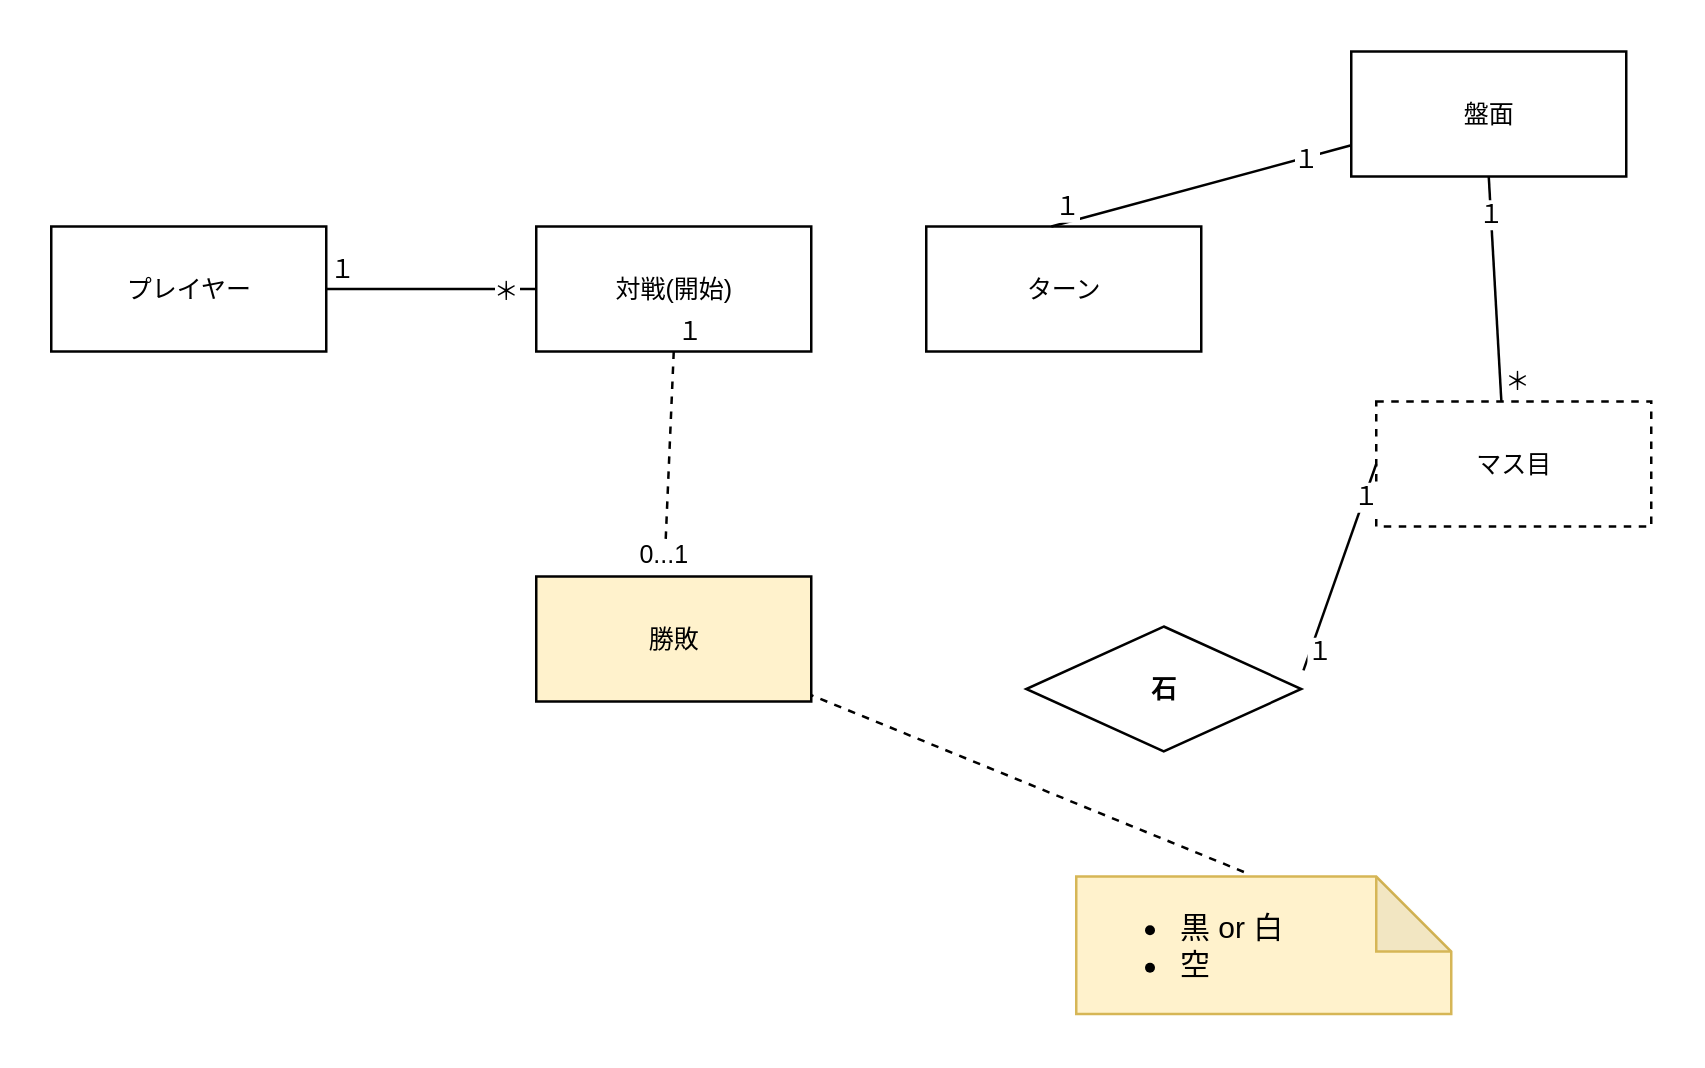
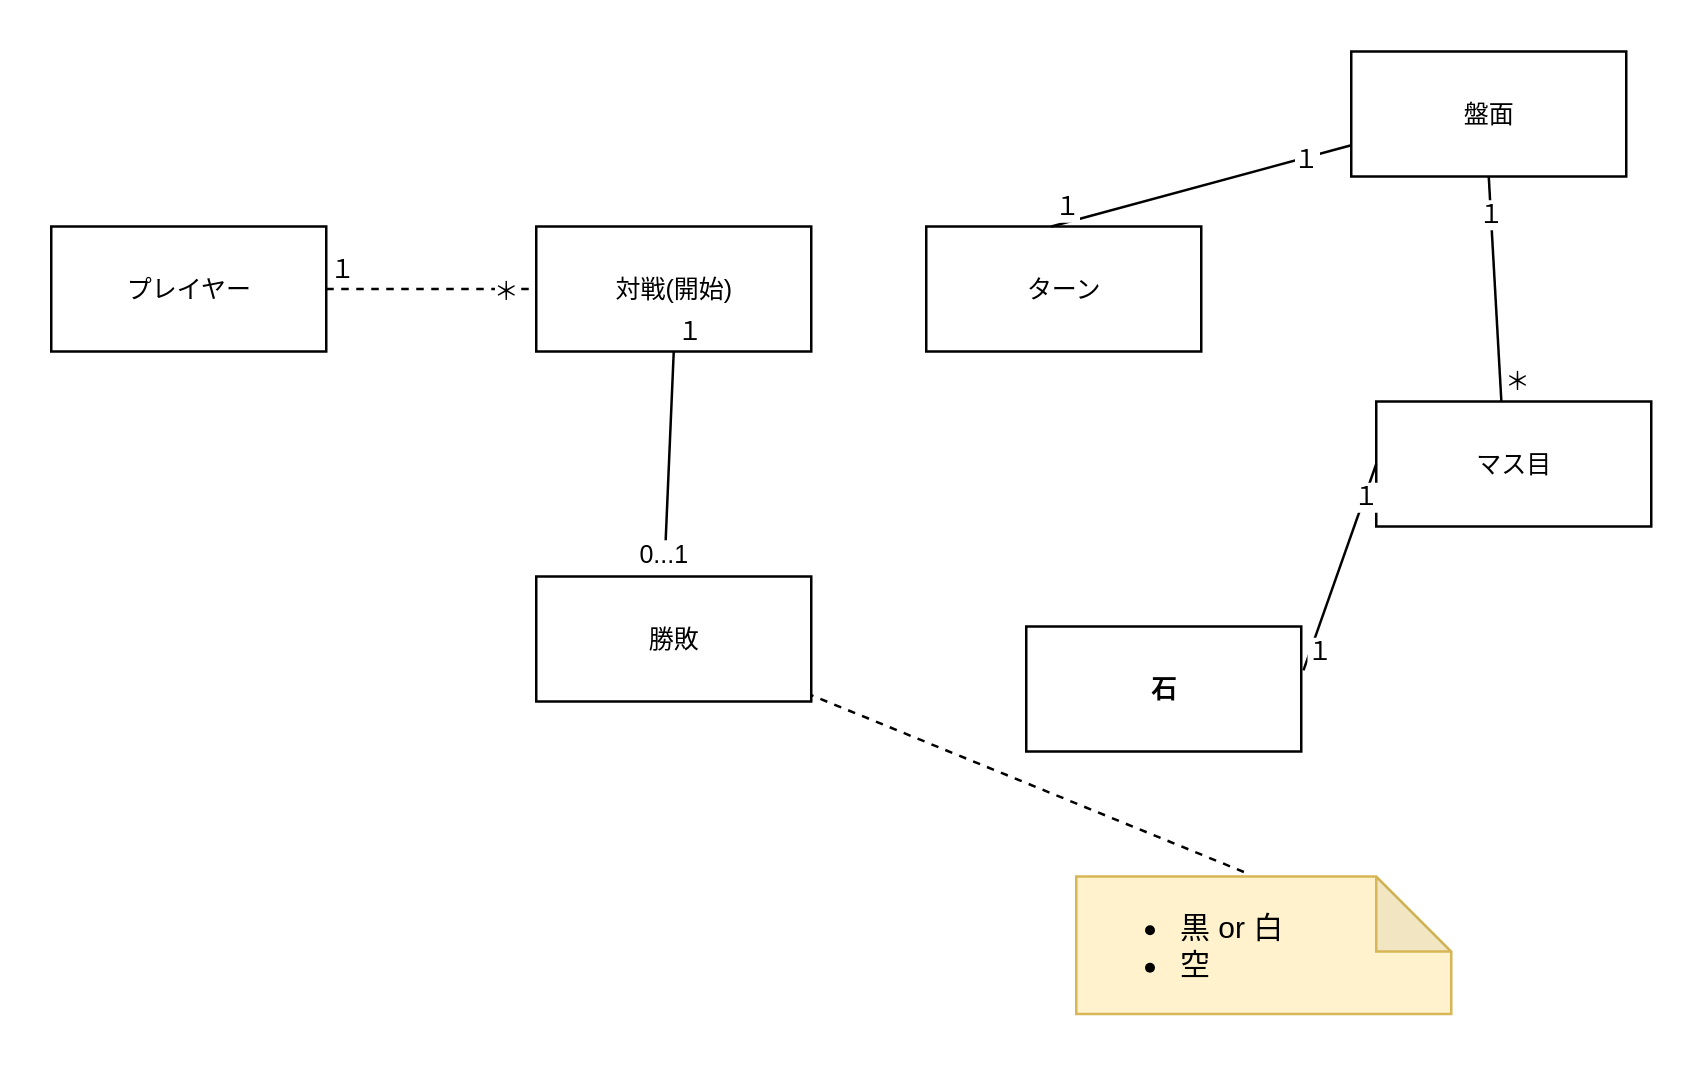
edge "プレイヤー" -- "対戦(開始)": style solid -> dashed
edge "対戦(開始)" -- "勝敗": style dashed -> solid
node "マス目": style dashed -> solid
node "勝敗": fillcolor #fff2cc -> #ffffff
node "石": shape diamond -> rectangle
